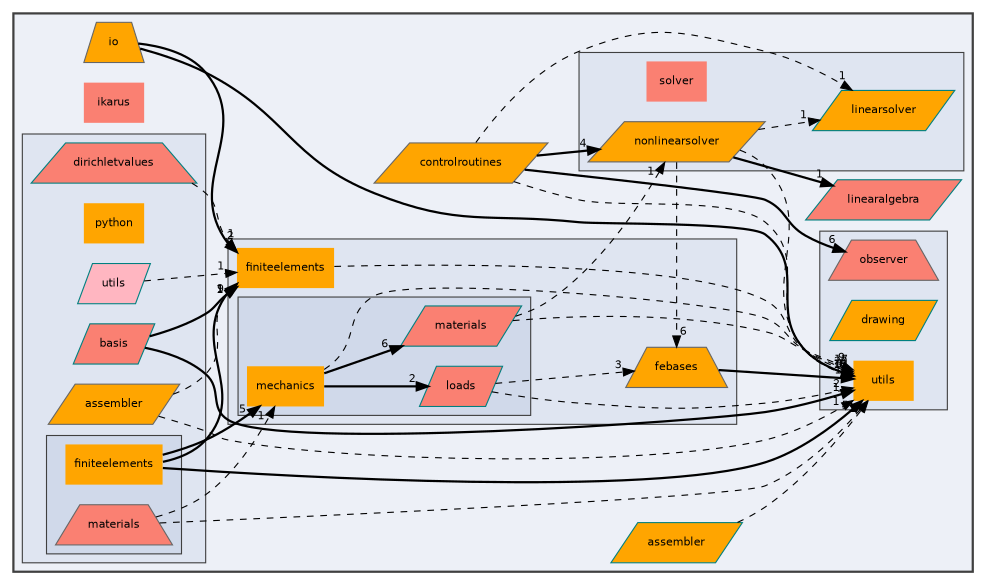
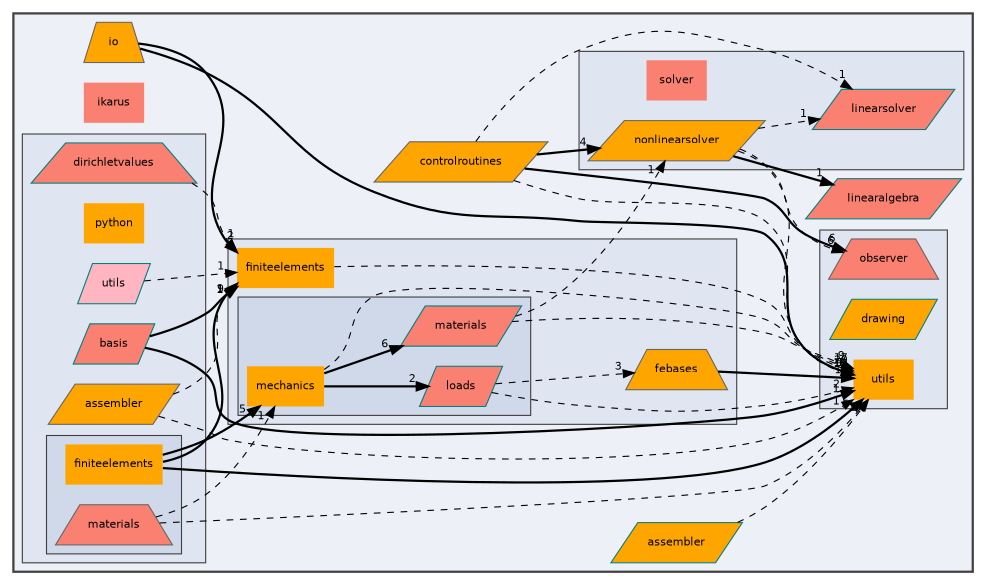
node "linearsolver": fillcolor orange -> salmon
edge "nonlinearsolver" -> "febases": now "nonlinearsolver" -> "observer"
